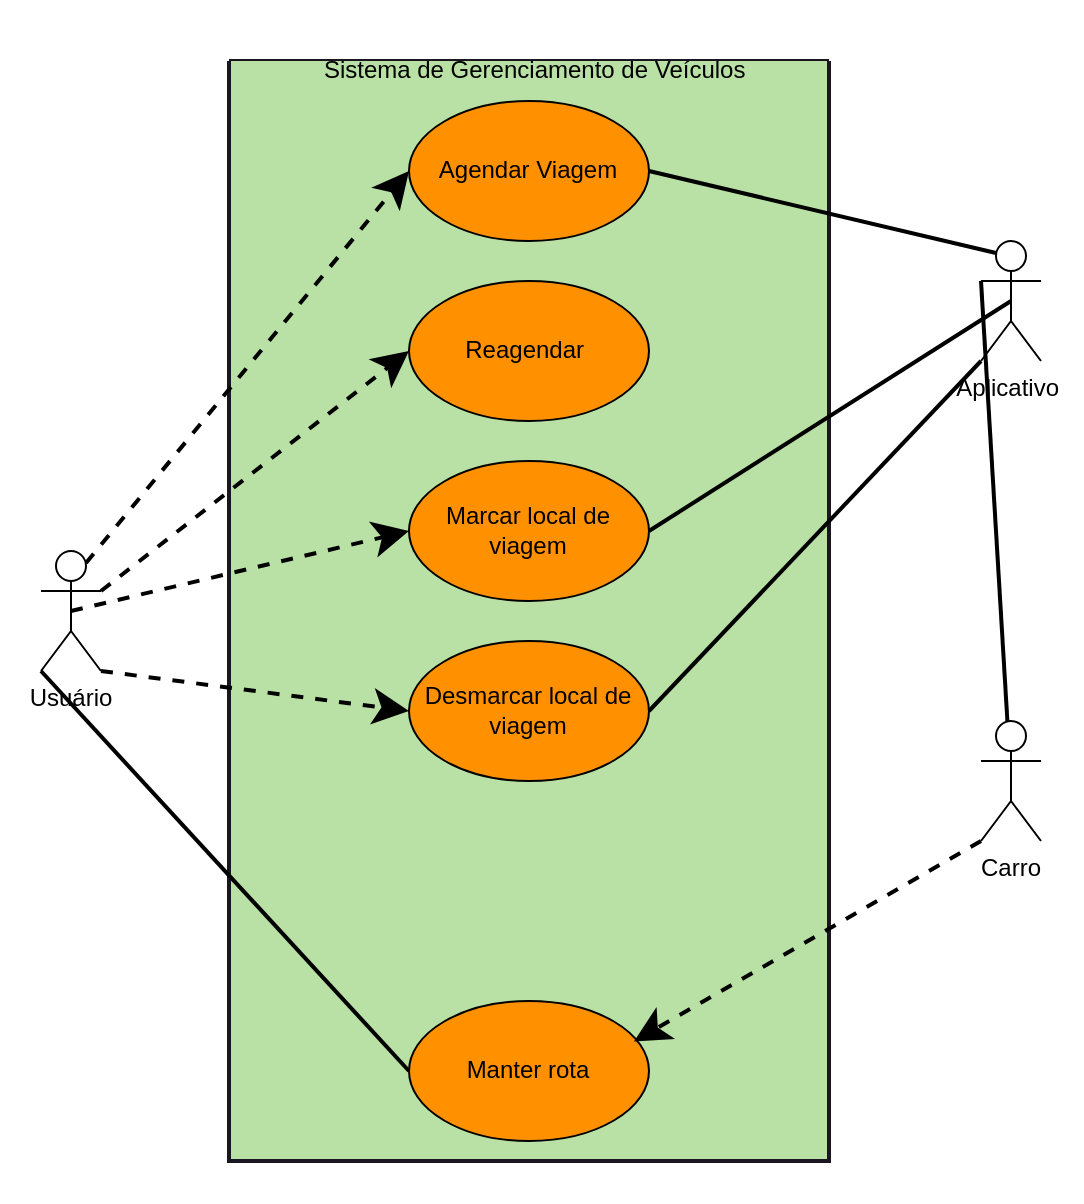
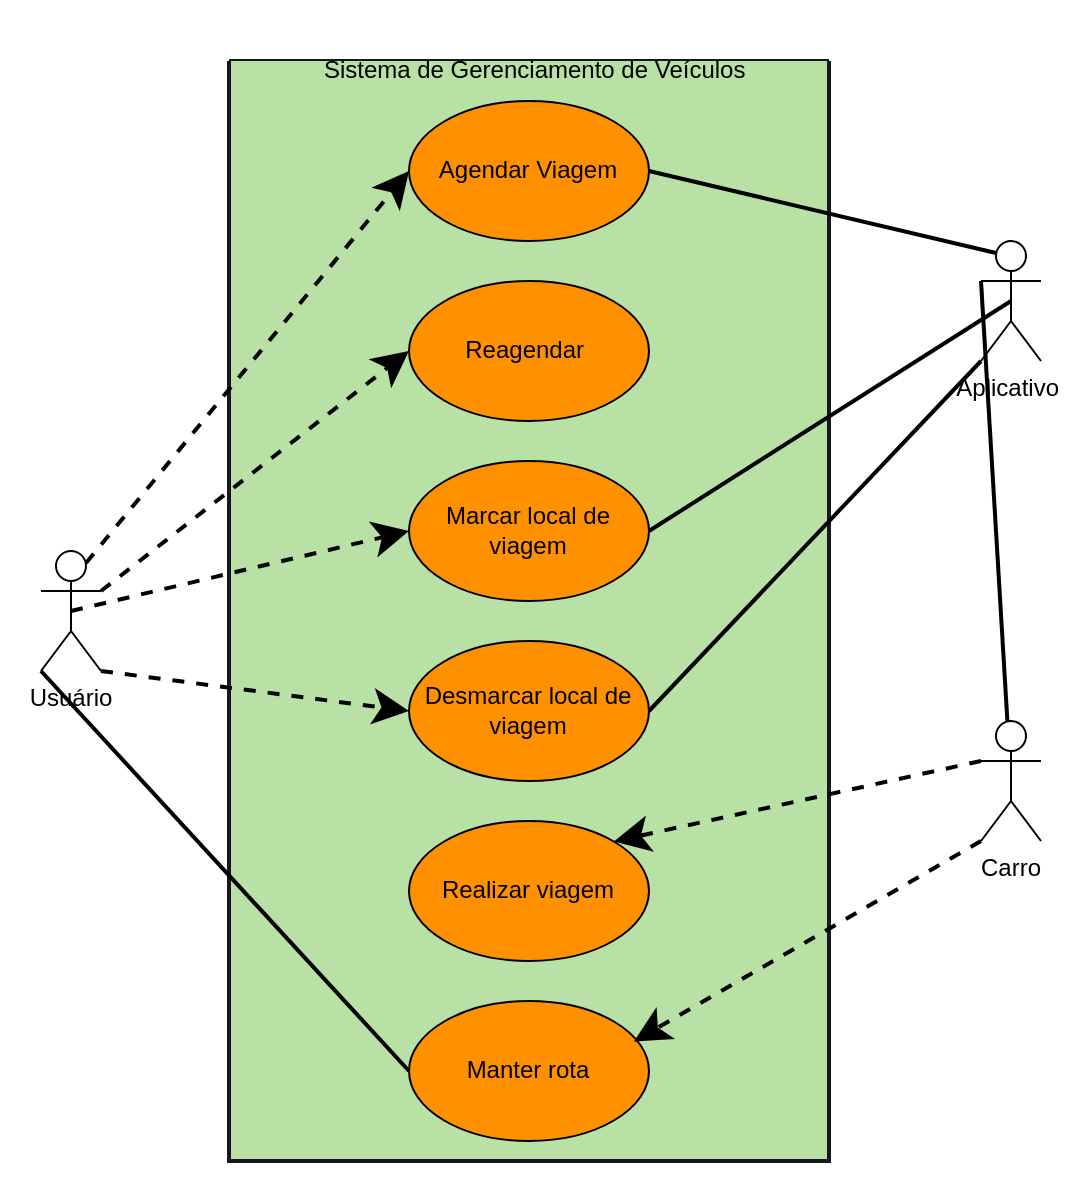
edge "Carro" -> "Realizar viagem": added
node "Realizar viagem": added
